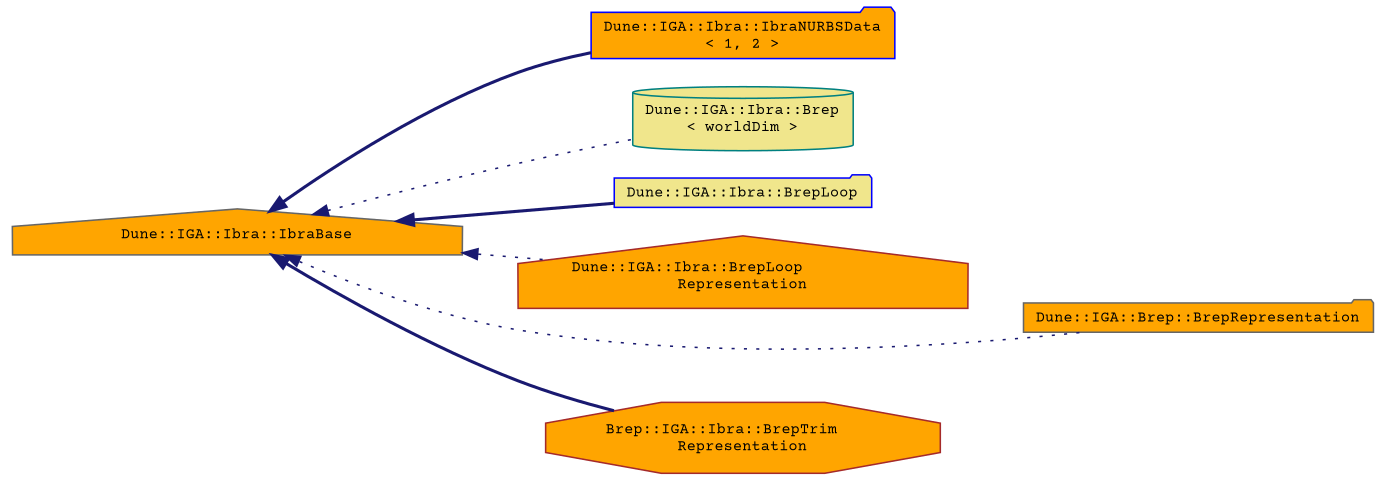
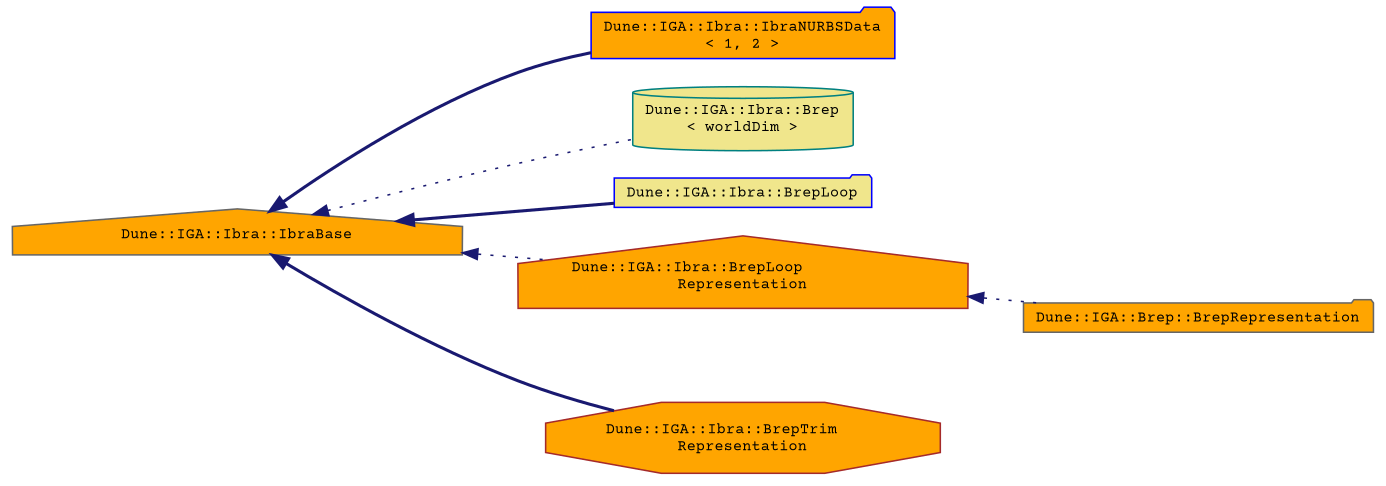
edge "Dune::IGA::Brep::BrepRepresentation" -> "Dune::IGA::Ibra::IbraBase": now "Dune::IGA::Brep::BrepRepresentation" -> "Dune::IGA::Ibra::BrepLoop Representation"
node "Brep::IGA::Ibra::BrepTrim Representation": label "Brep::IGA::Ibra::BrepTrim Representation" -> "Dune::IGA::Ibra::BrepTrim Representation"
